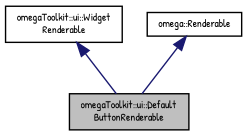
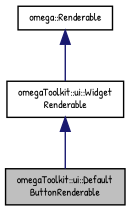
edge "omegaToolkit::ui::Default ButtonRenderable" -> "omega::Renderable": now "omegaToolkit::ui::Widget Renderable" -> "omega::Renderable"
